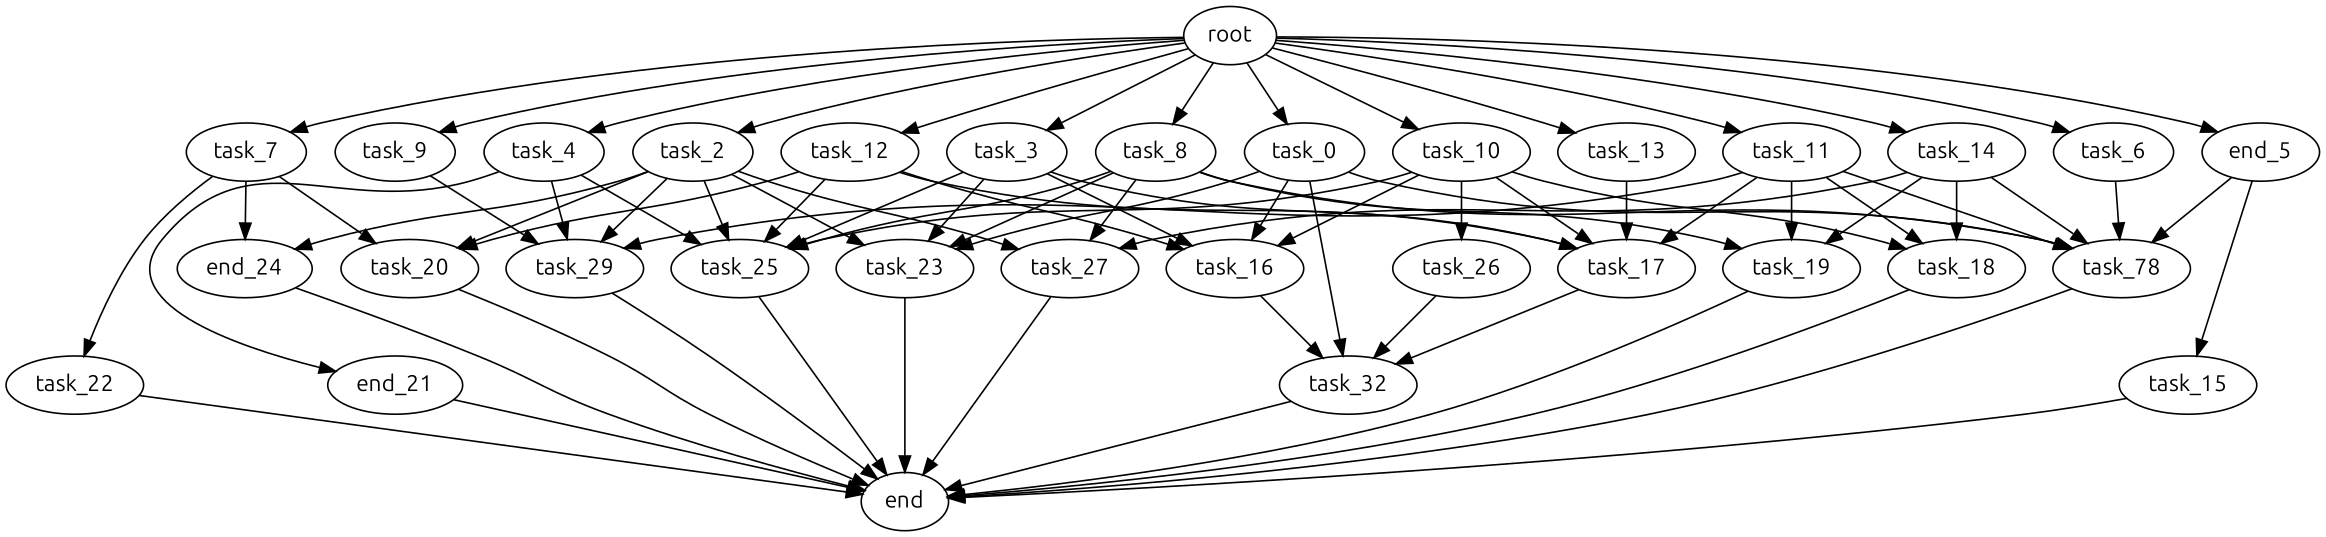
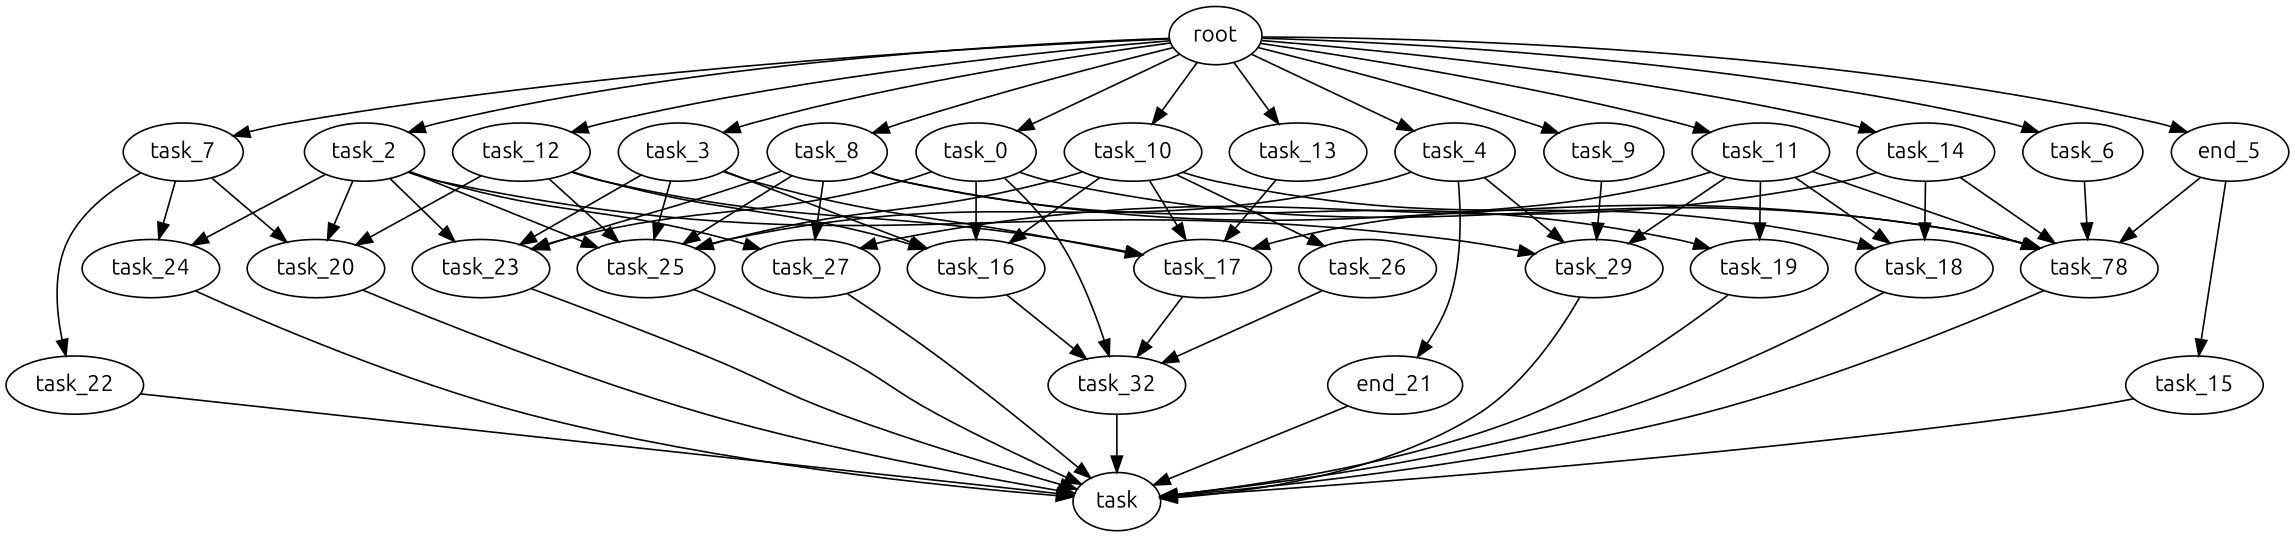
edge "task_14" -> "task_19": removed
node "end_24": label "end_24" -> "task_24"
node "end": label "end" -> "task"
